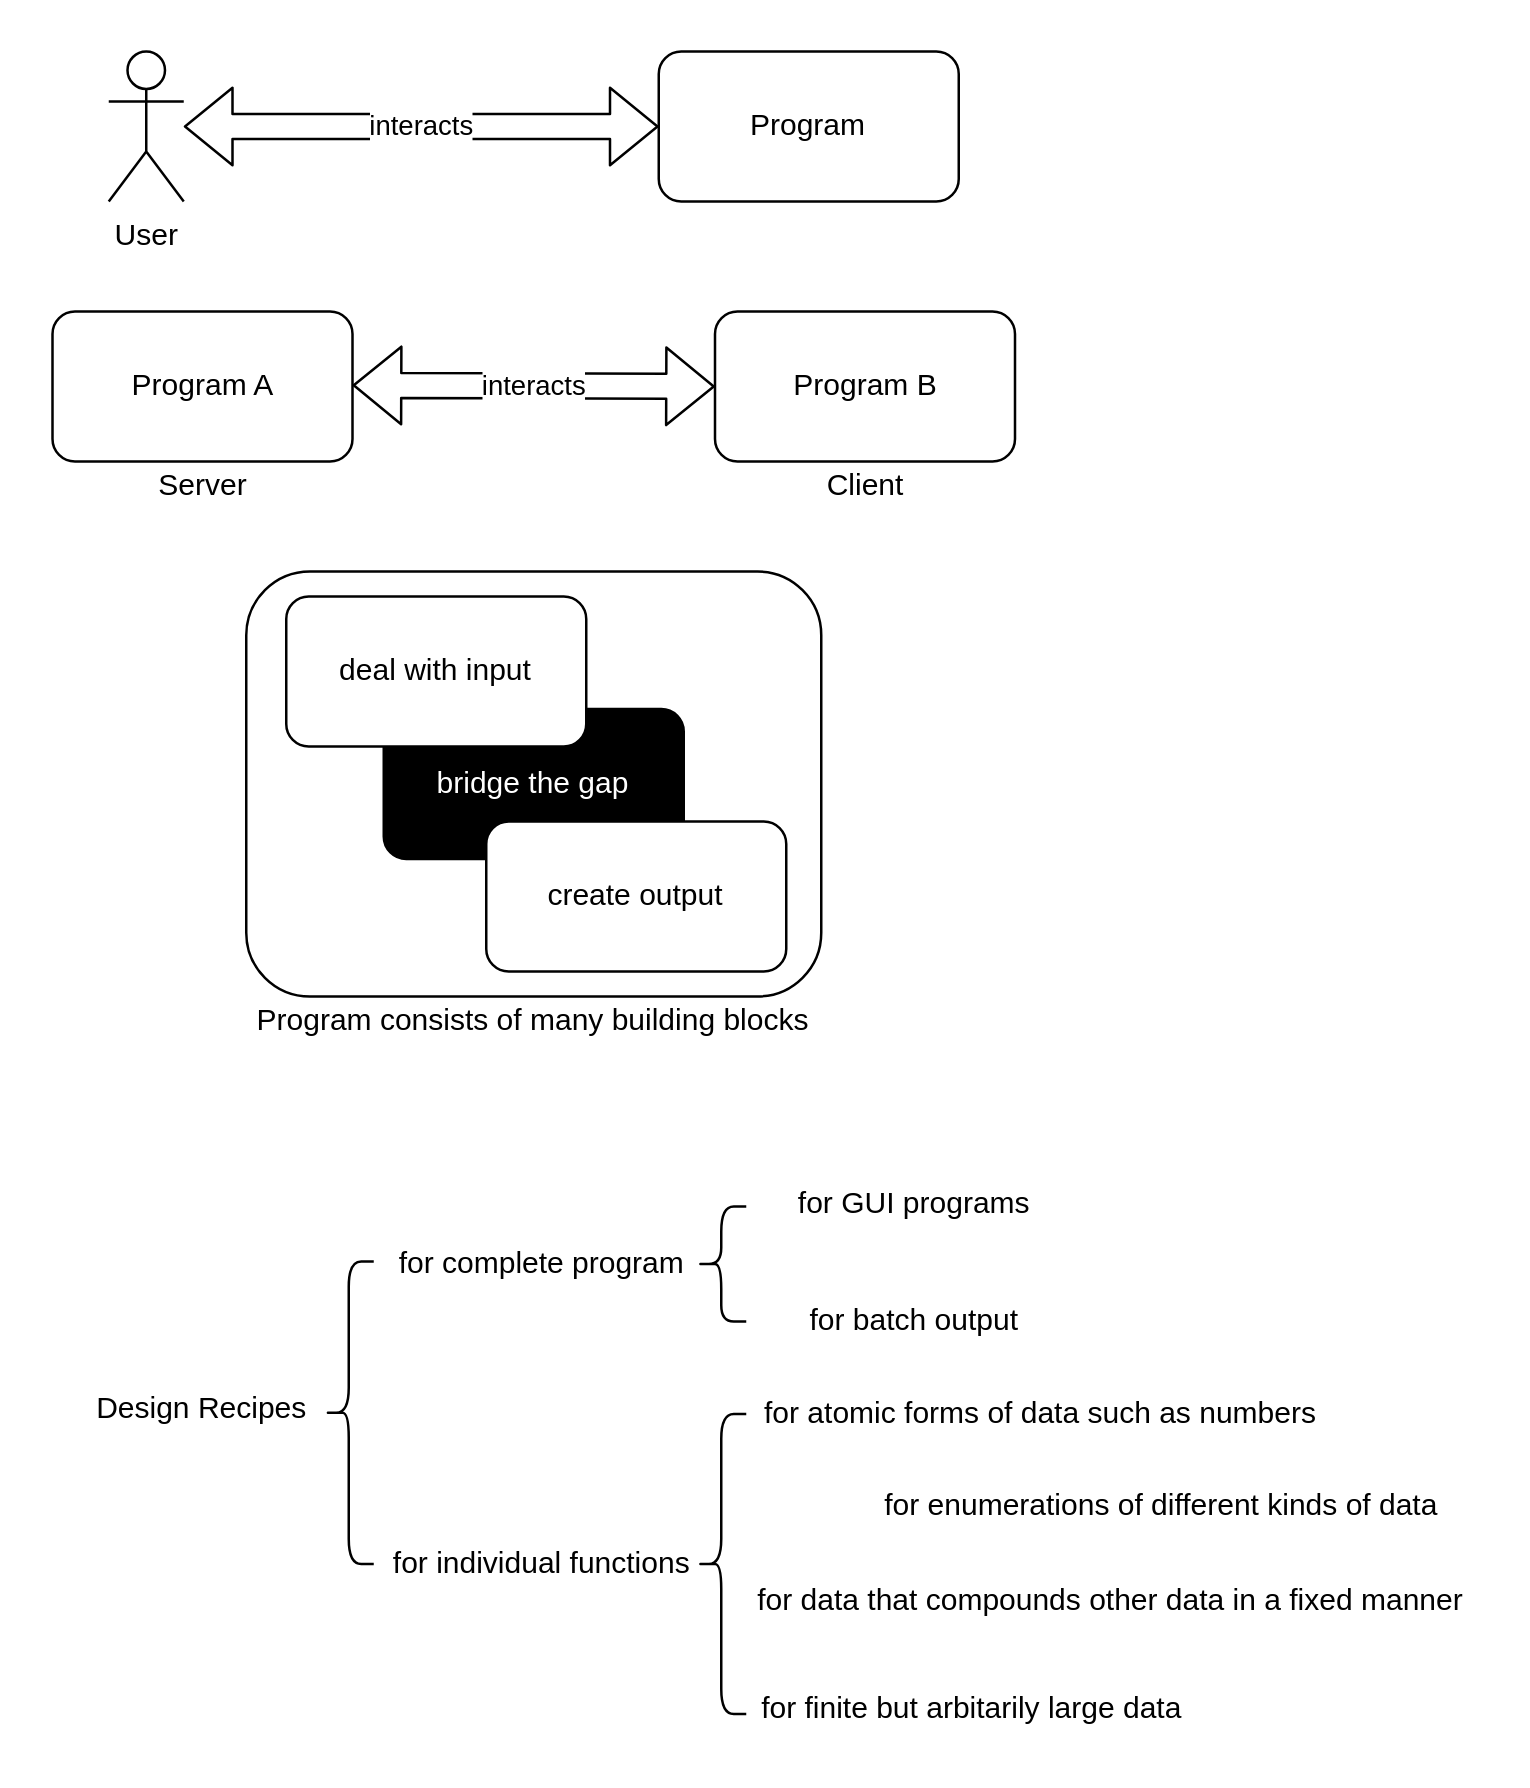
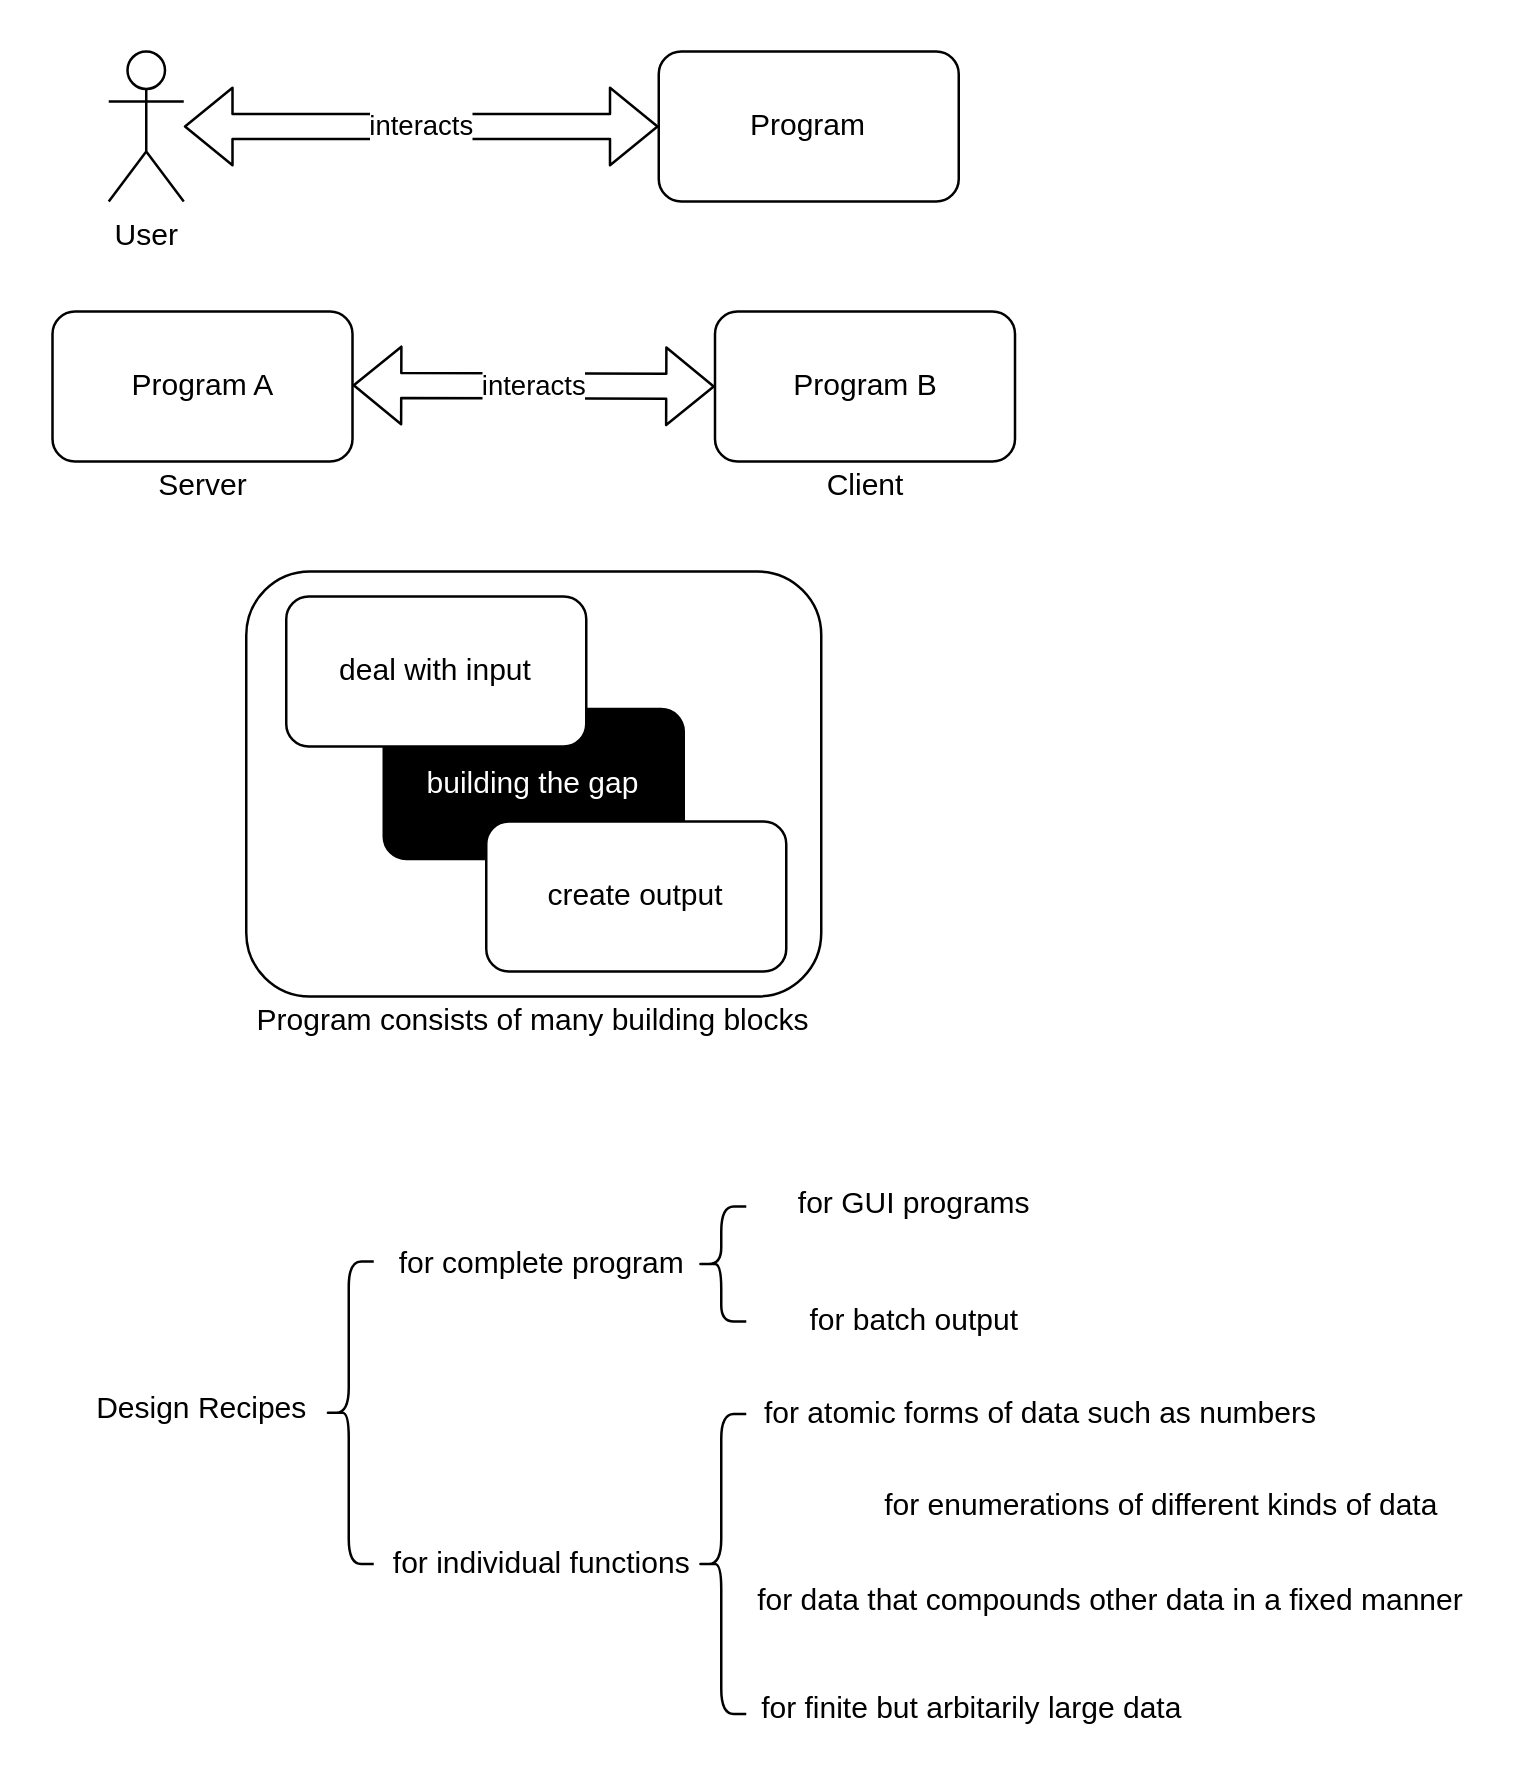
node "bridge the gap": label "bridge the gap" -> "building the gap"
